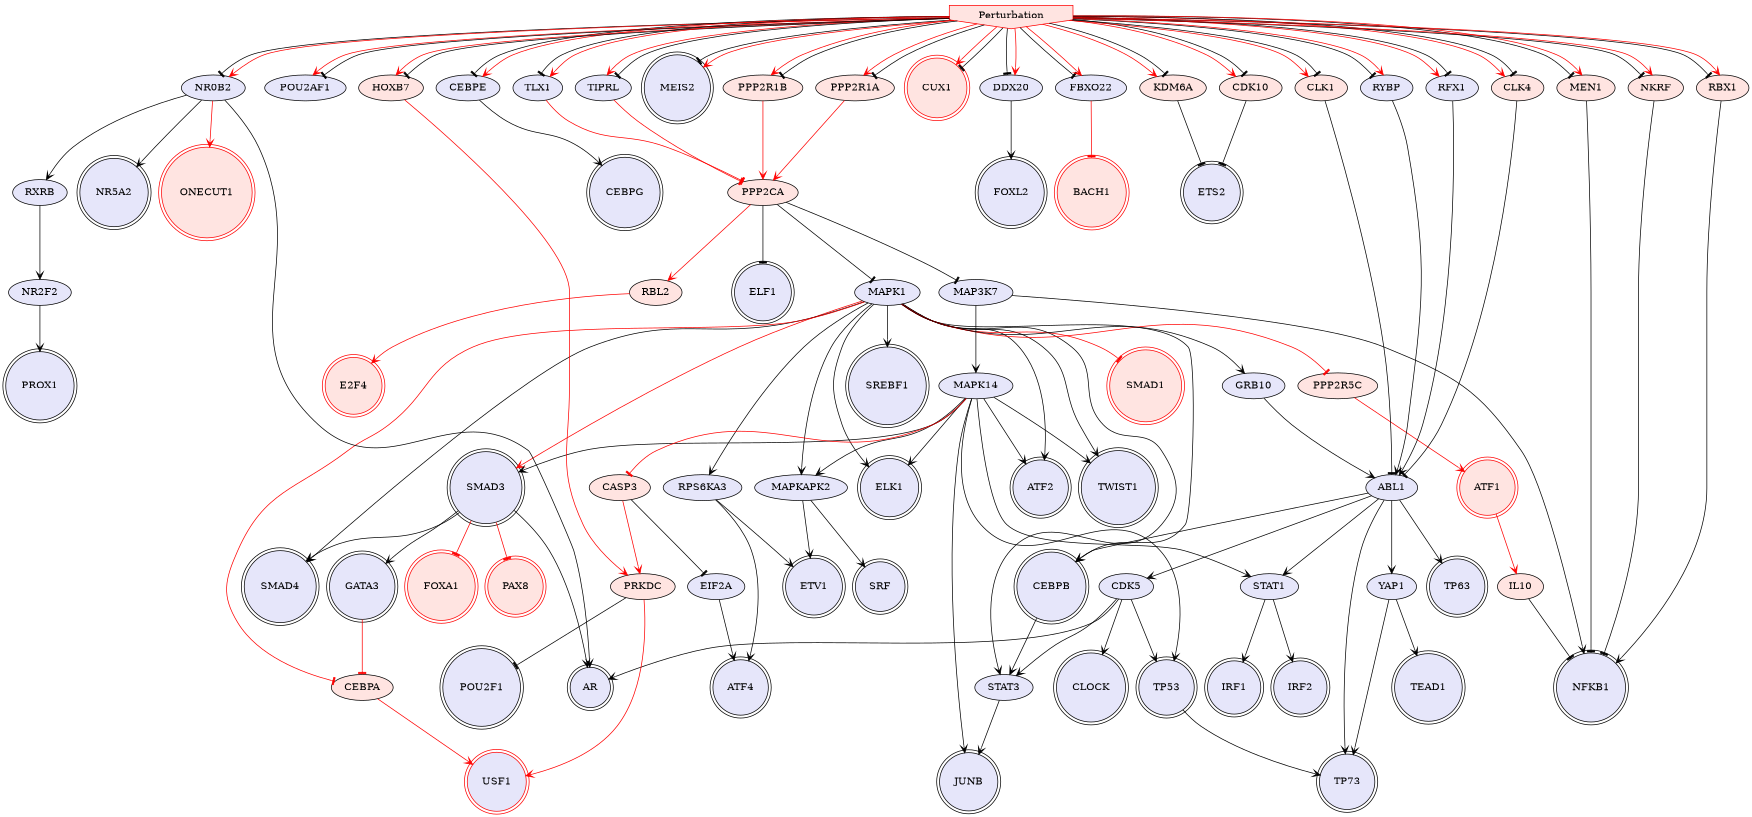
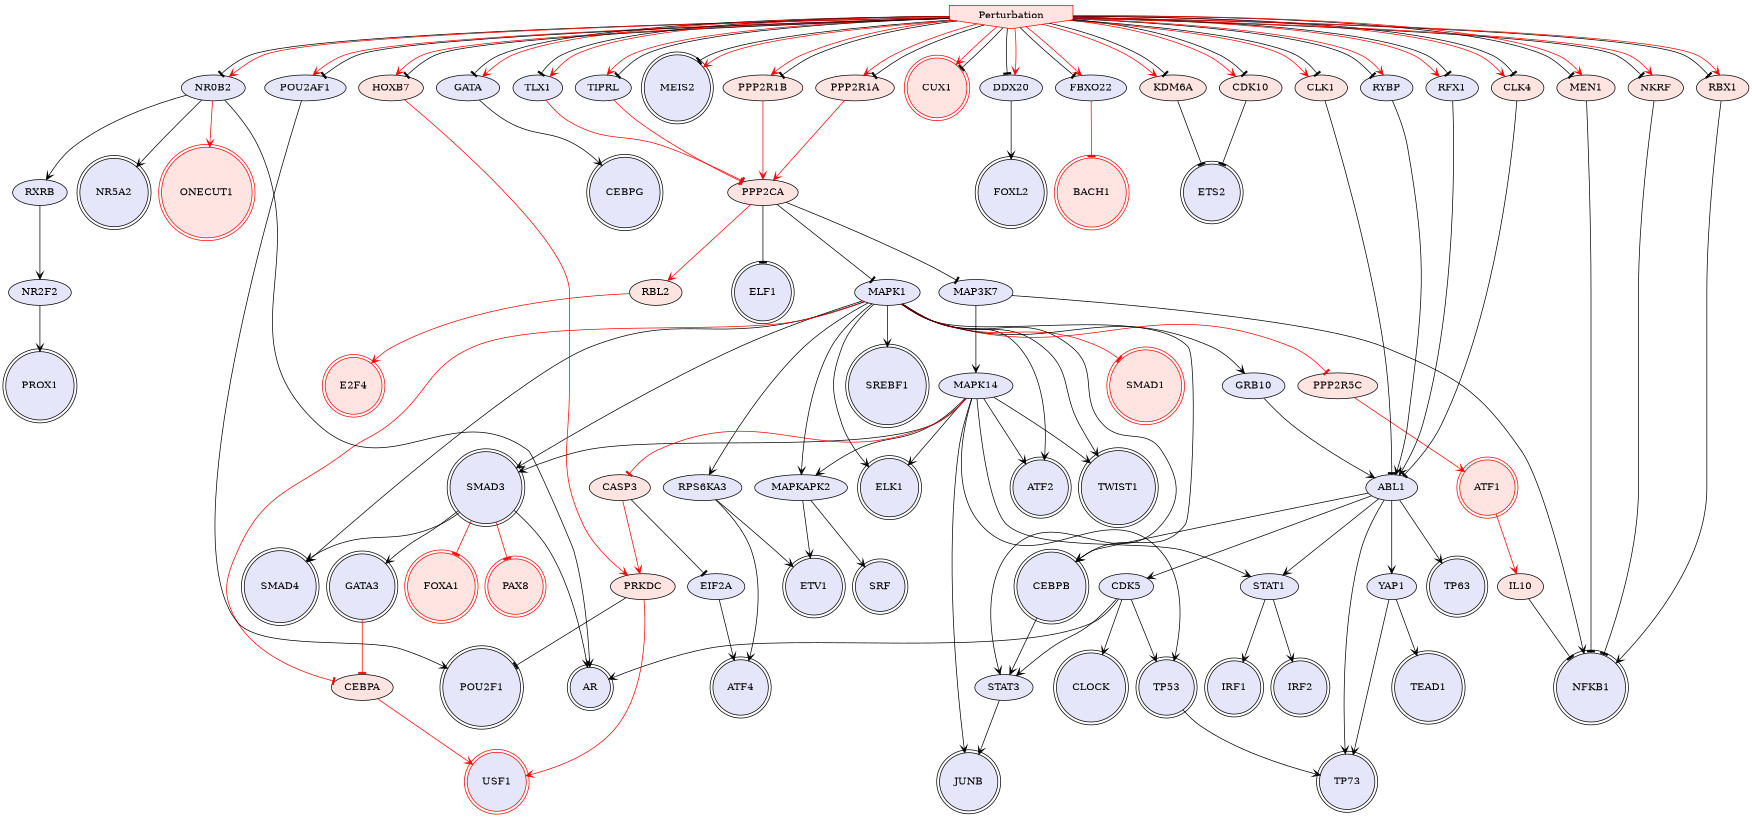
node "CEBPE": label "CEBPE" -> "GATA"
edge "MAPK1" -> "SMAD3": color red -> black
edge "POU2AF1" -> "POU2F1": added
